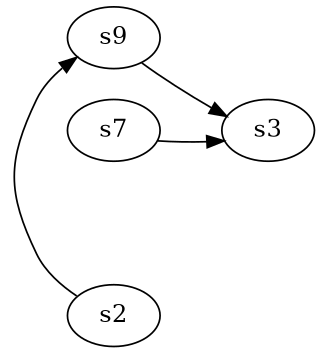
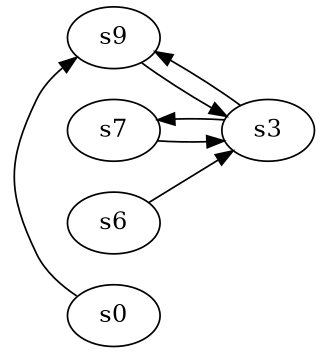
edge "s3" -> "s9": added
edge "s3" -> "s7": added
node "s6": added
node "s2": label "s2" -> "s0"
